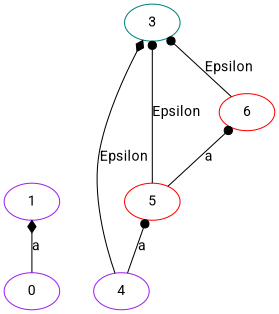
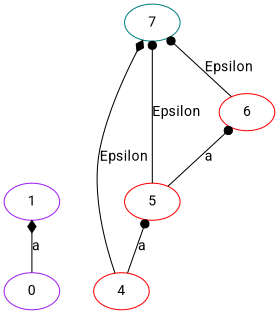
node "3": label "3" -> "7"
node "4": color purple -> red
